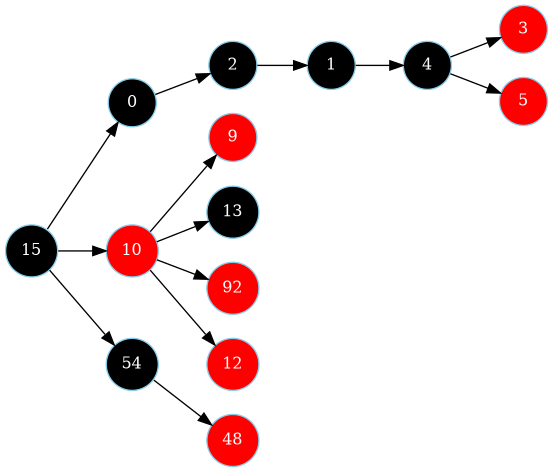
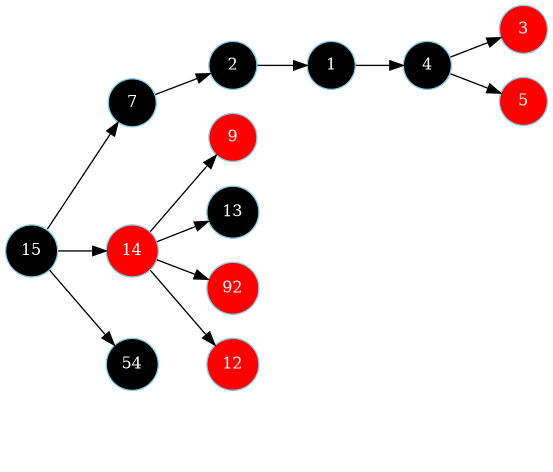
node "0": label "0" -> "7"
node "10": label "10" -> "14"
node "48": removed
